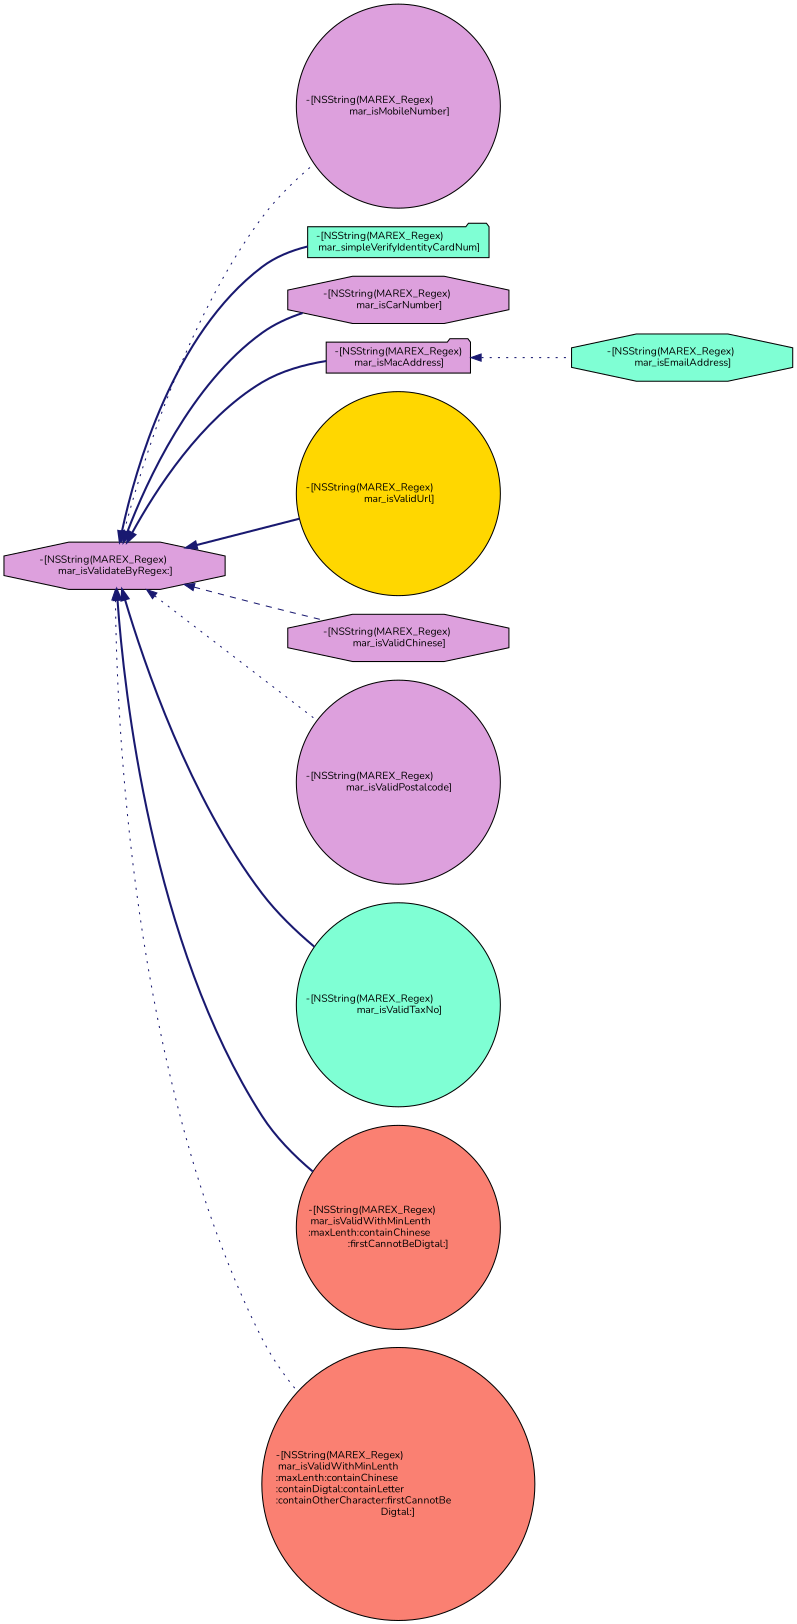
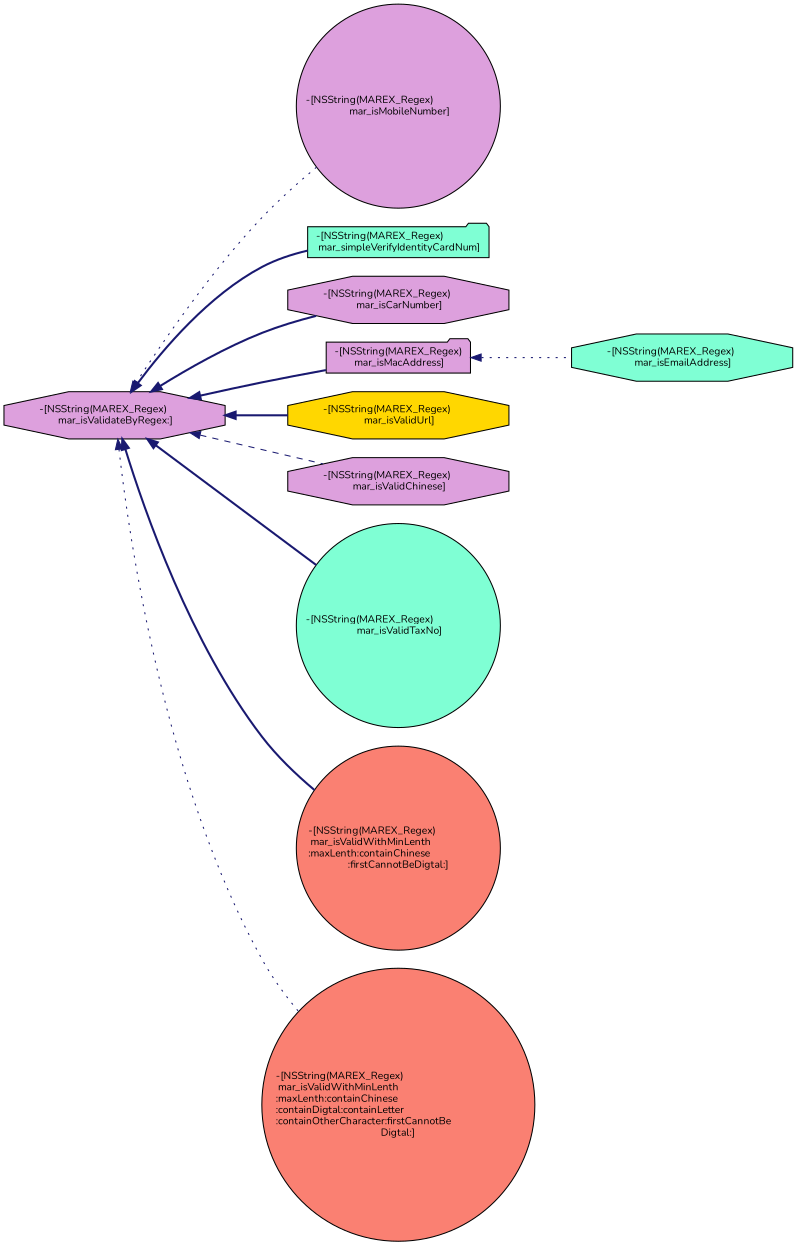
node "-[NSString(MAREX_Regex) mar_isValidUrl]": shape circle -> octagon
node "-[NSString(MAREX_Regex) mar_isValidPostalcode]": removed
